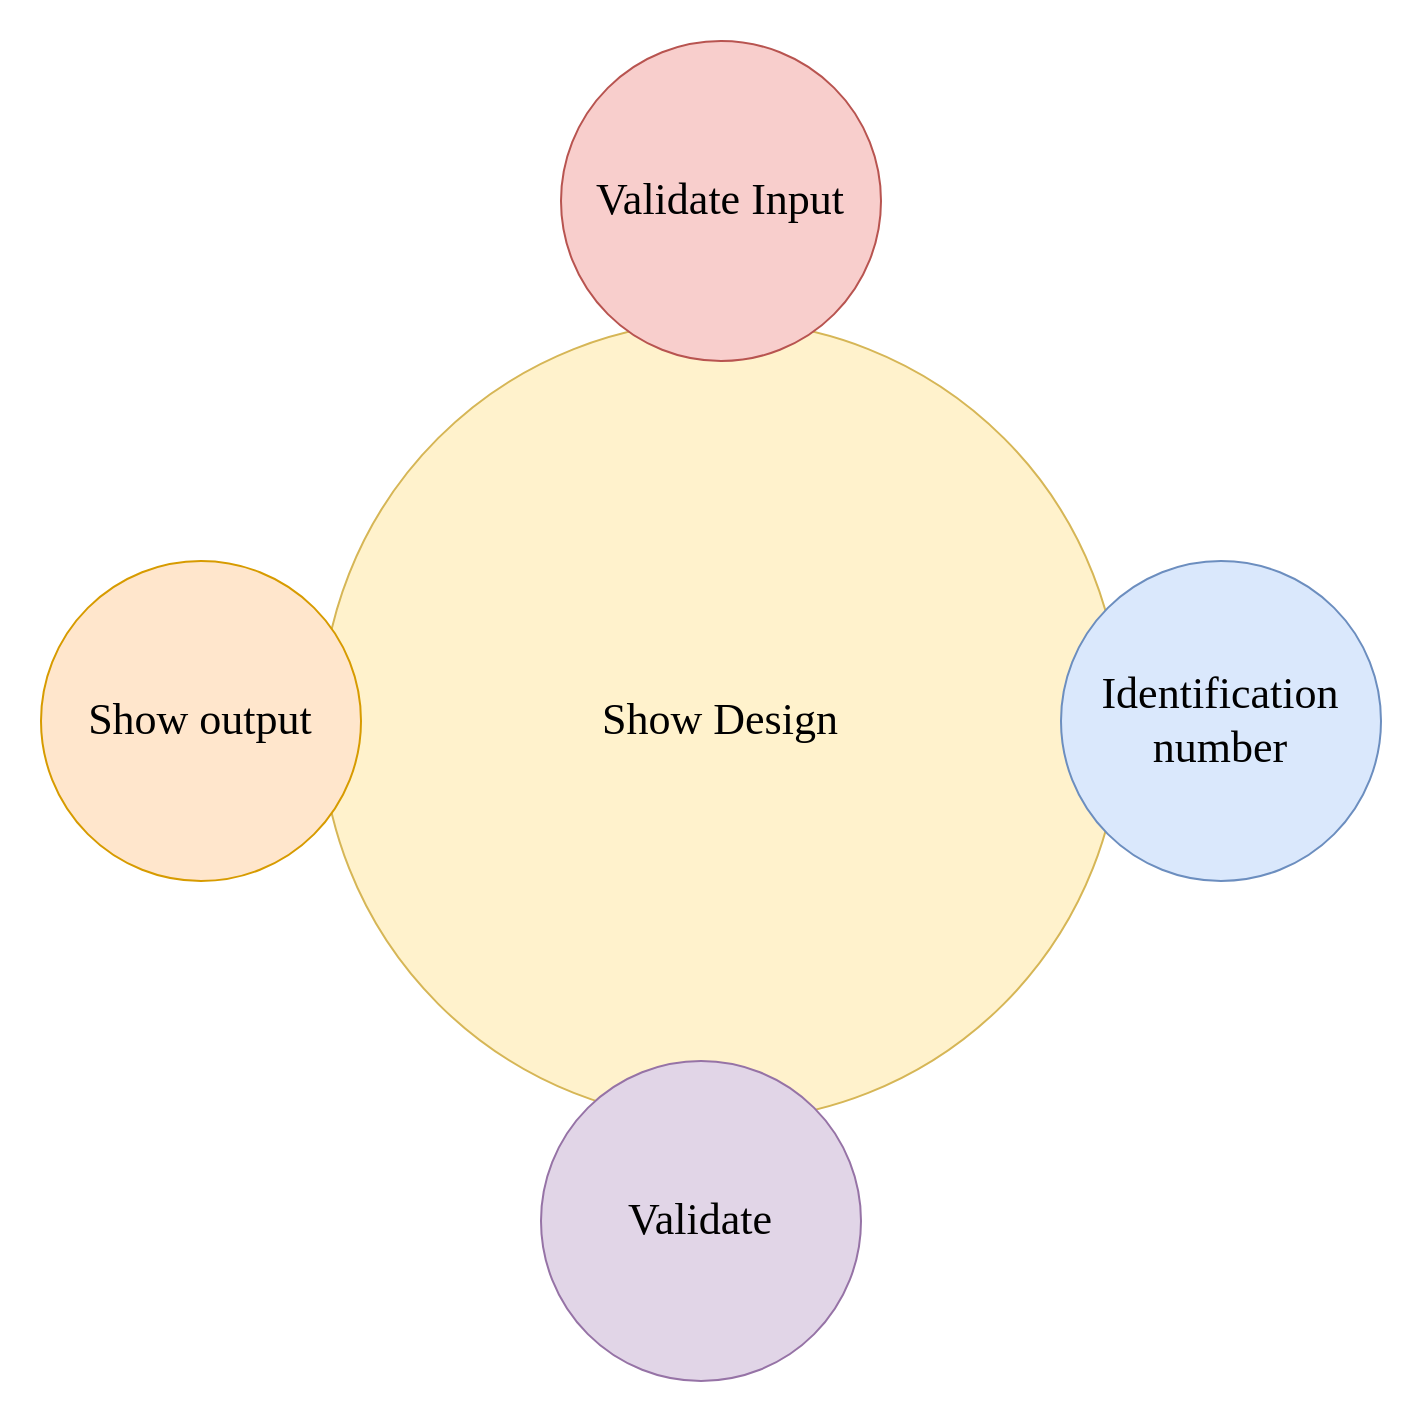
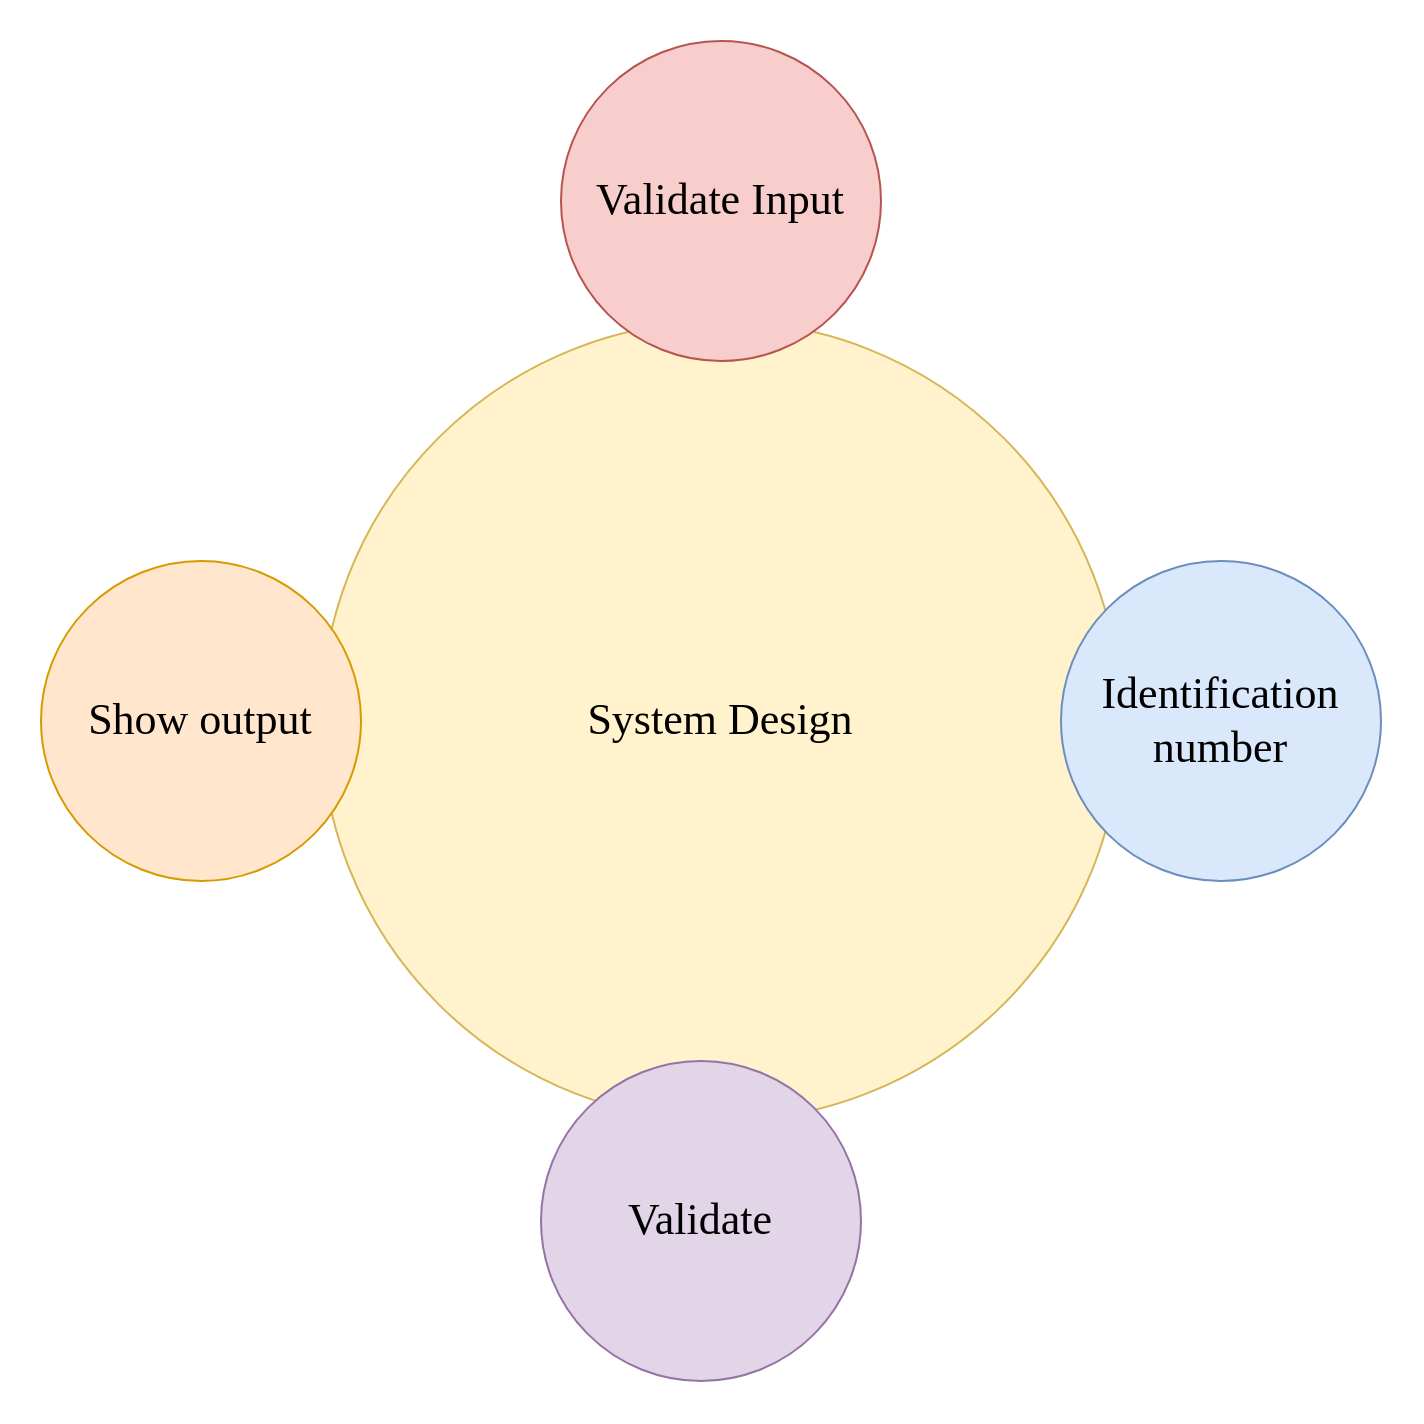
node "Show Design": label "Show Design" -> "System Design"
